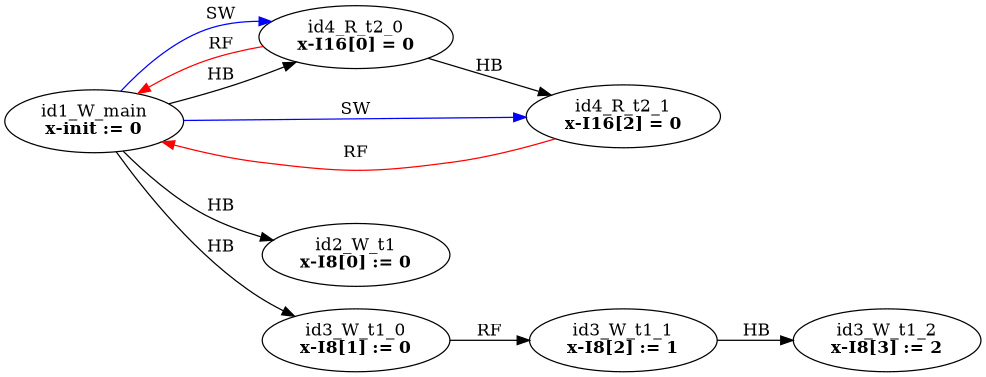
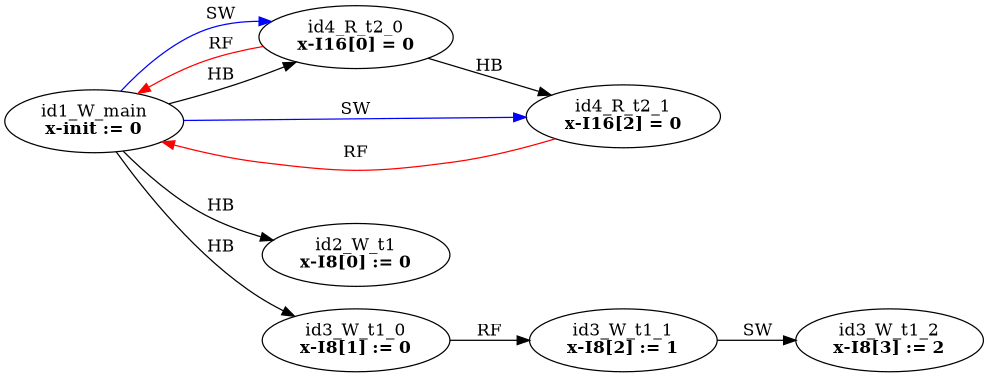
edge "id3_W_t1_1" -> "id3_W_t1_2": label "HB" -> "SW"
